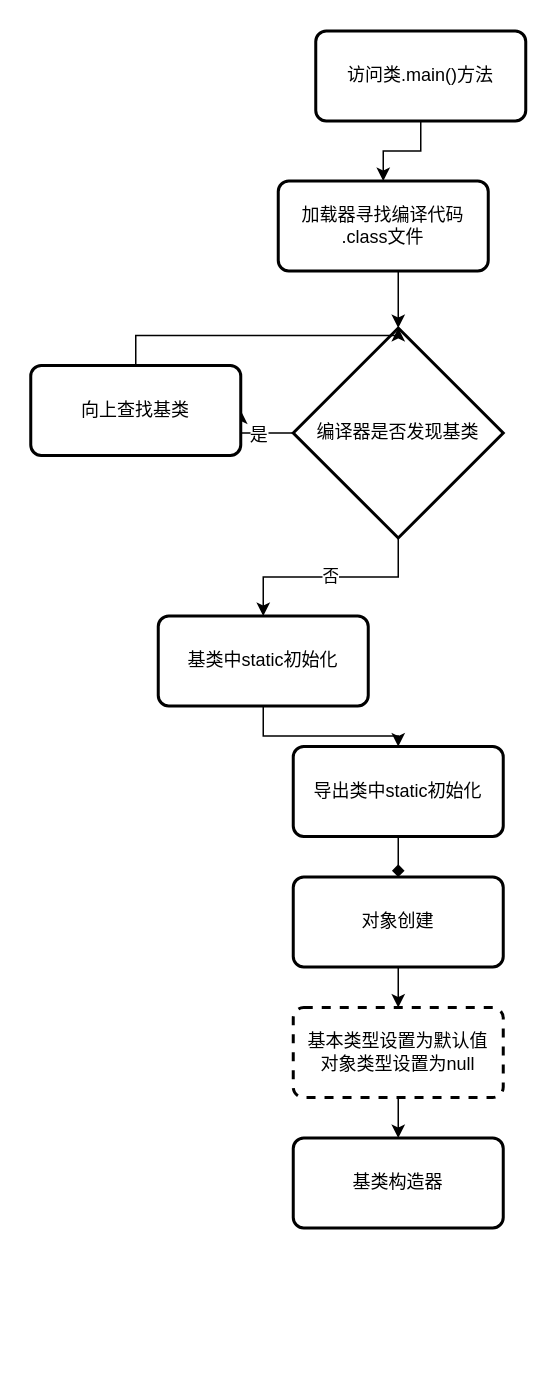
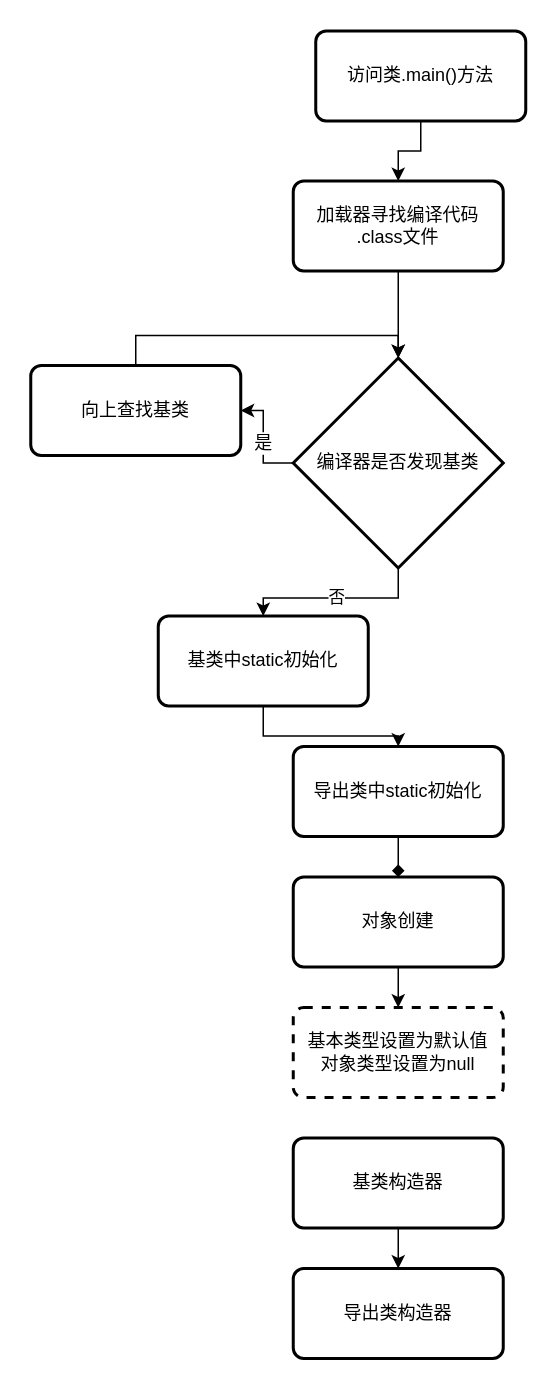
node "加载器寻找编译代码 .class文件": moved (383, 226) -> (398, 226)
node "编译器是否发现基类": moved (398, 433) -> (398, 463)
edge "基本类型设置为默认值 对象类型设置为null" -> "基类构造器": removed
edge "基类构造器" -> "导出类构造器": added
node "导出类构造器": added
